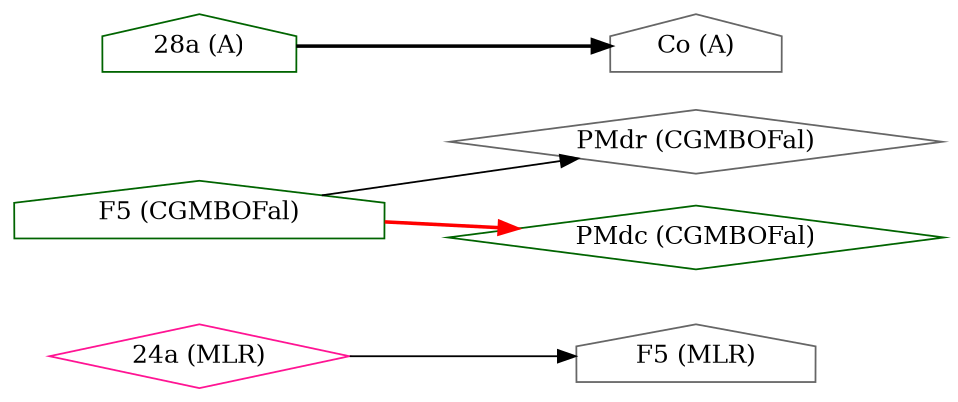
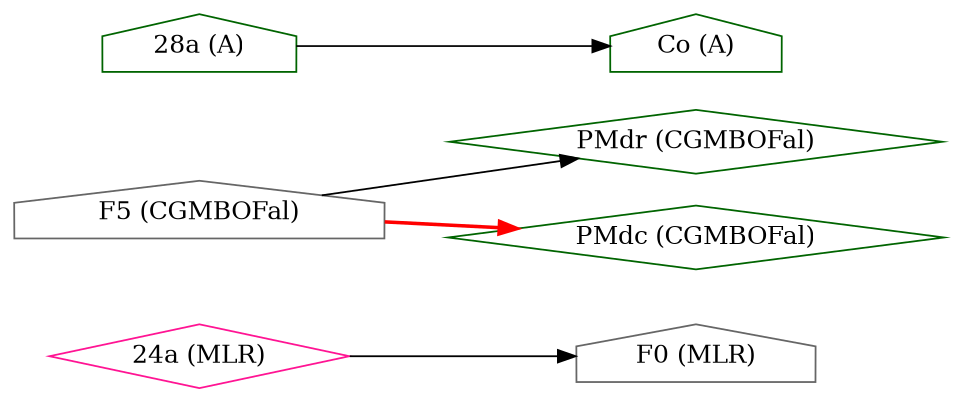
edge "28a (A)" -> "Co (A)": style bold -> solid
node "Co (A)": color gray40 -> darkgreen
node "PMdr (CGMBOFal)": color gray40 -> darkgreen
node "F5 (CGMBOFal)": color darkgreen -> gray40
node "F5 (MLR)": label "F5 (MLR)" -> "F0 (MLR)"
